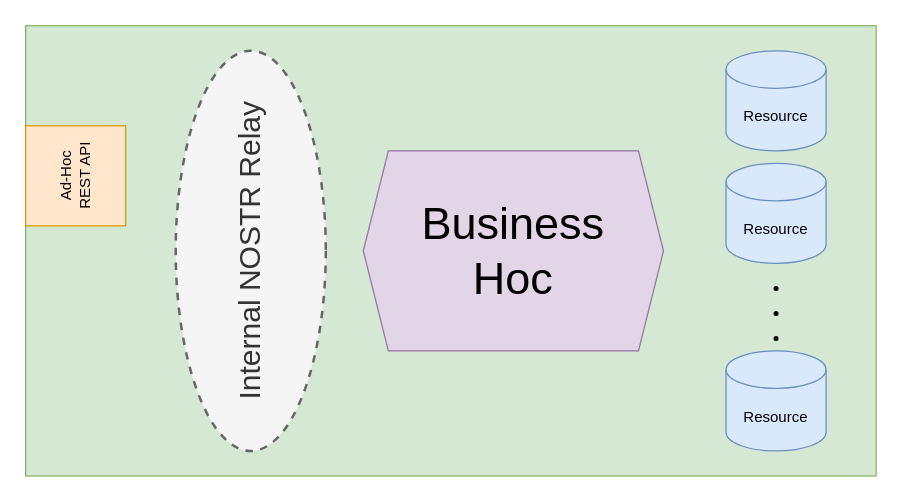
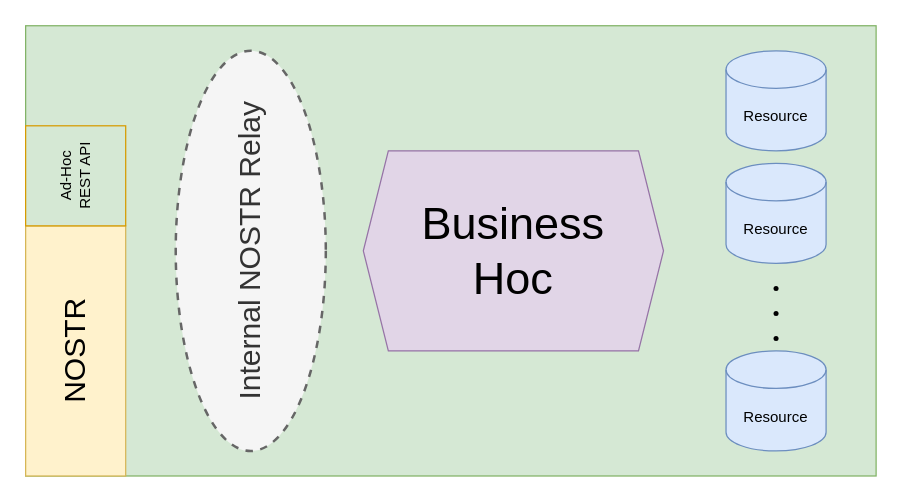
node "Ad-Hoc REST API": fillcolor #ffe6cc -> #d5e8d4
node "NOSTR": added
